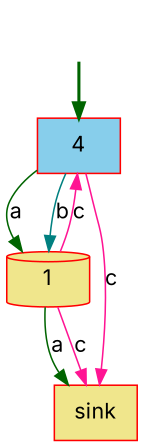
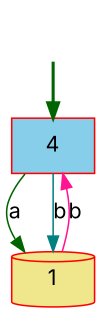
edge "1" -> "4": label "c" -> "b"
node "sink": removed
